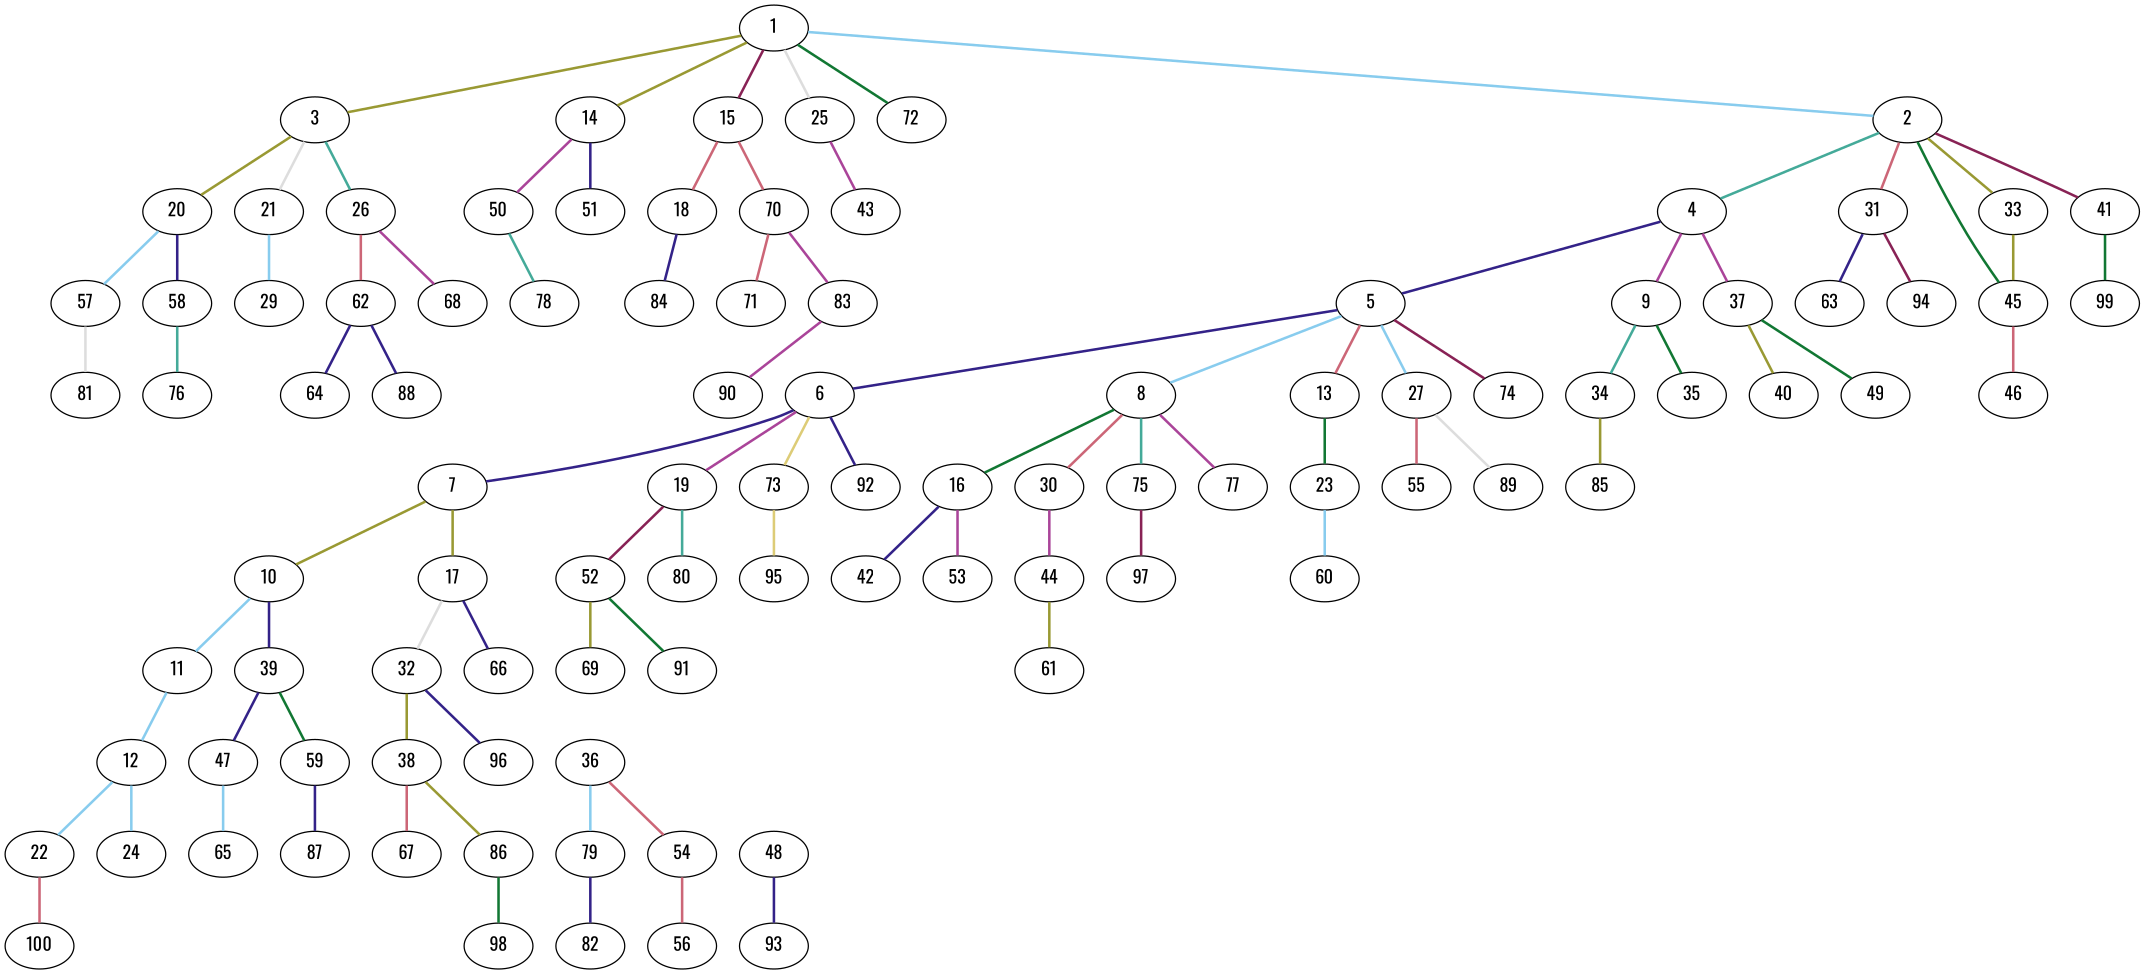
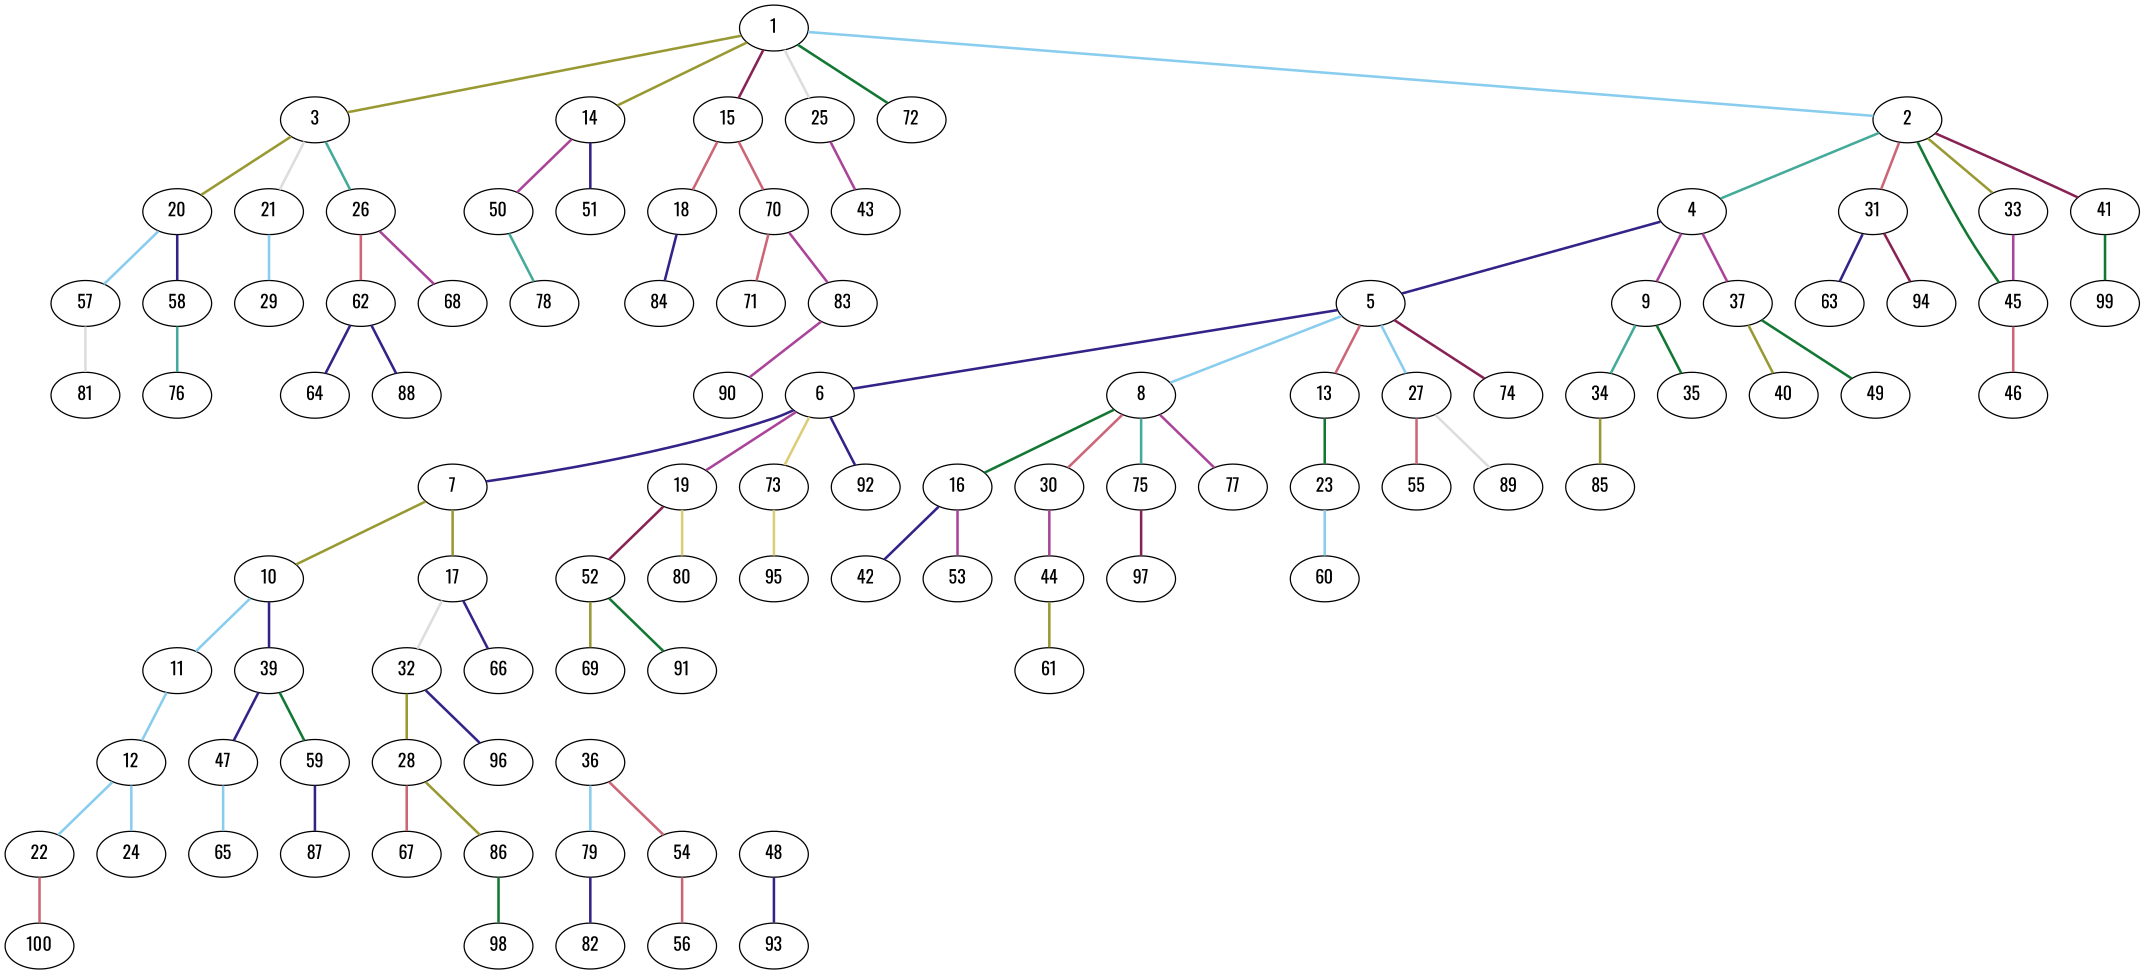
edge "33" -- "45": color #999933 -> #aa4499
edge "19" -- "80": color #44aa99 -> #ddcc77
node "38": label "38" -> "28"
